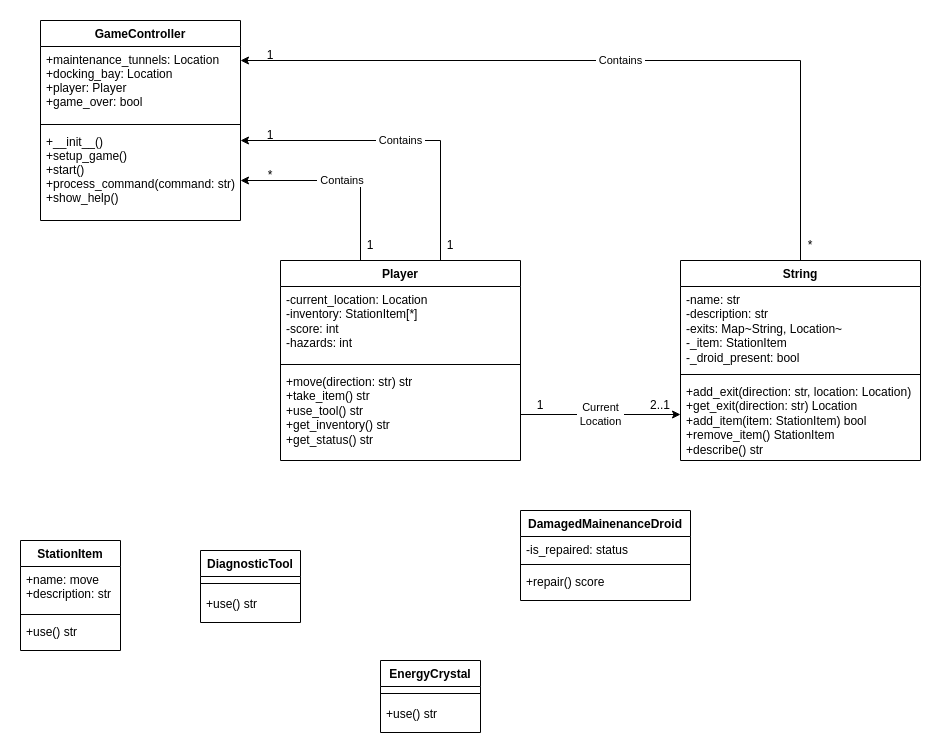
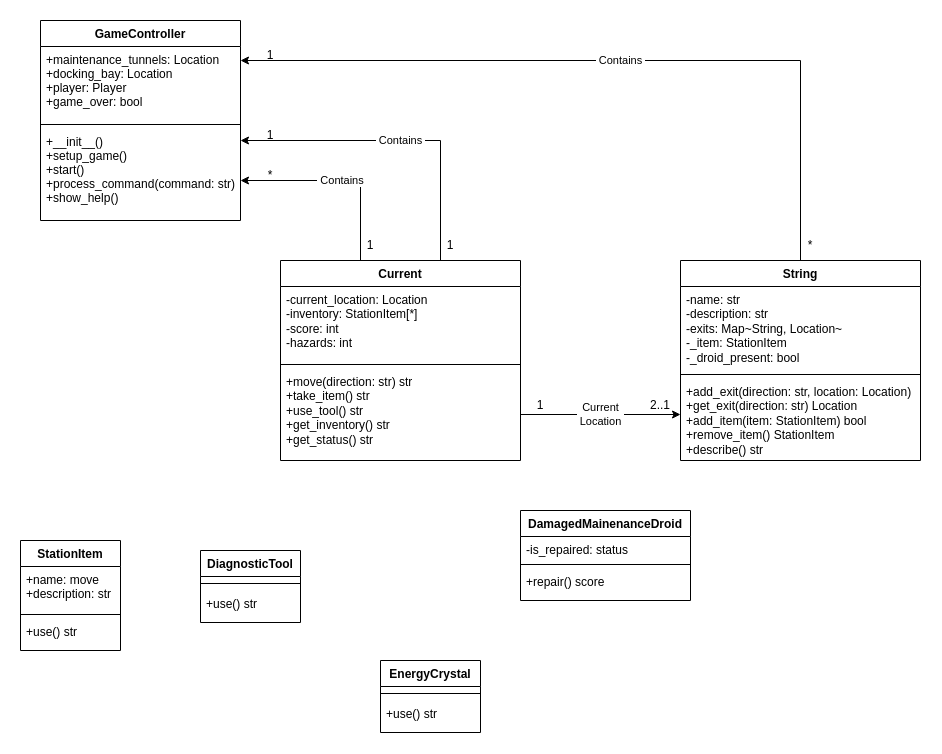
node "Player": label "Player" -> "Current"
